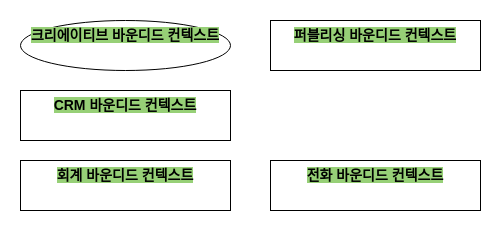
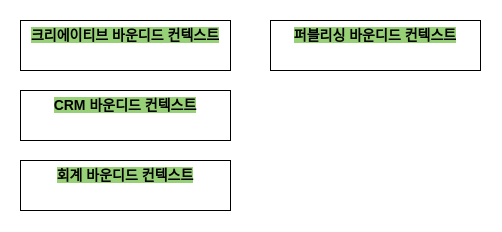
node "크리에이티브 바운디드 컨텍스트": shape ellipse -> rectangle
node "전화 바운디드 컨텍스트": removed
